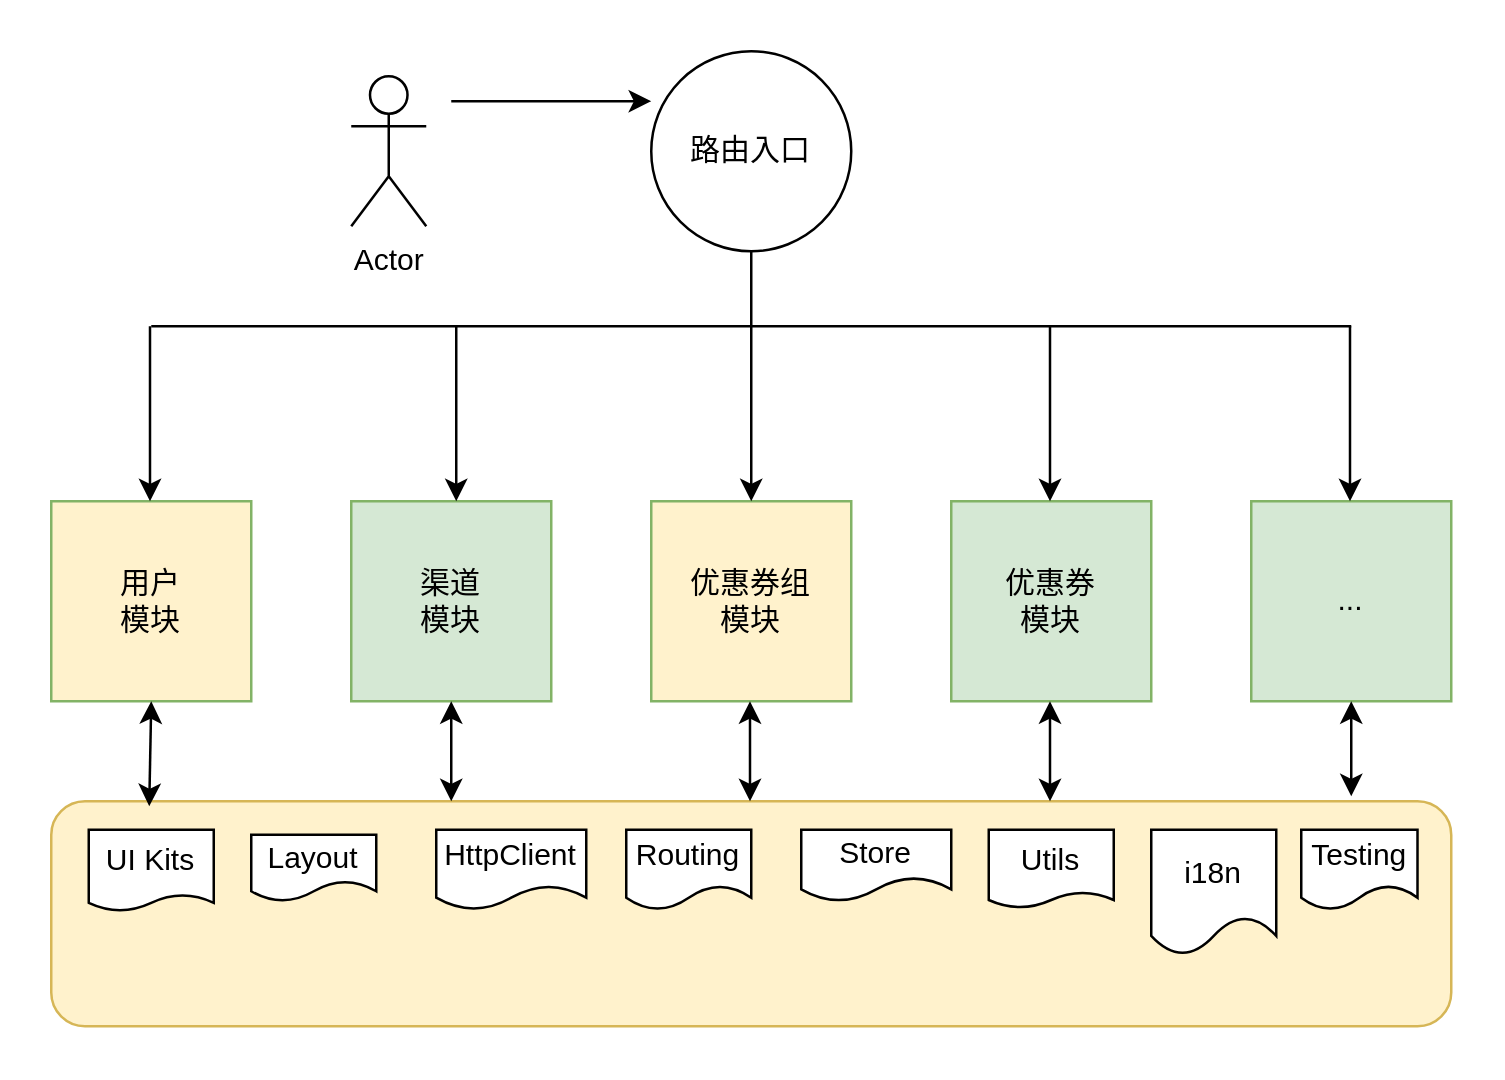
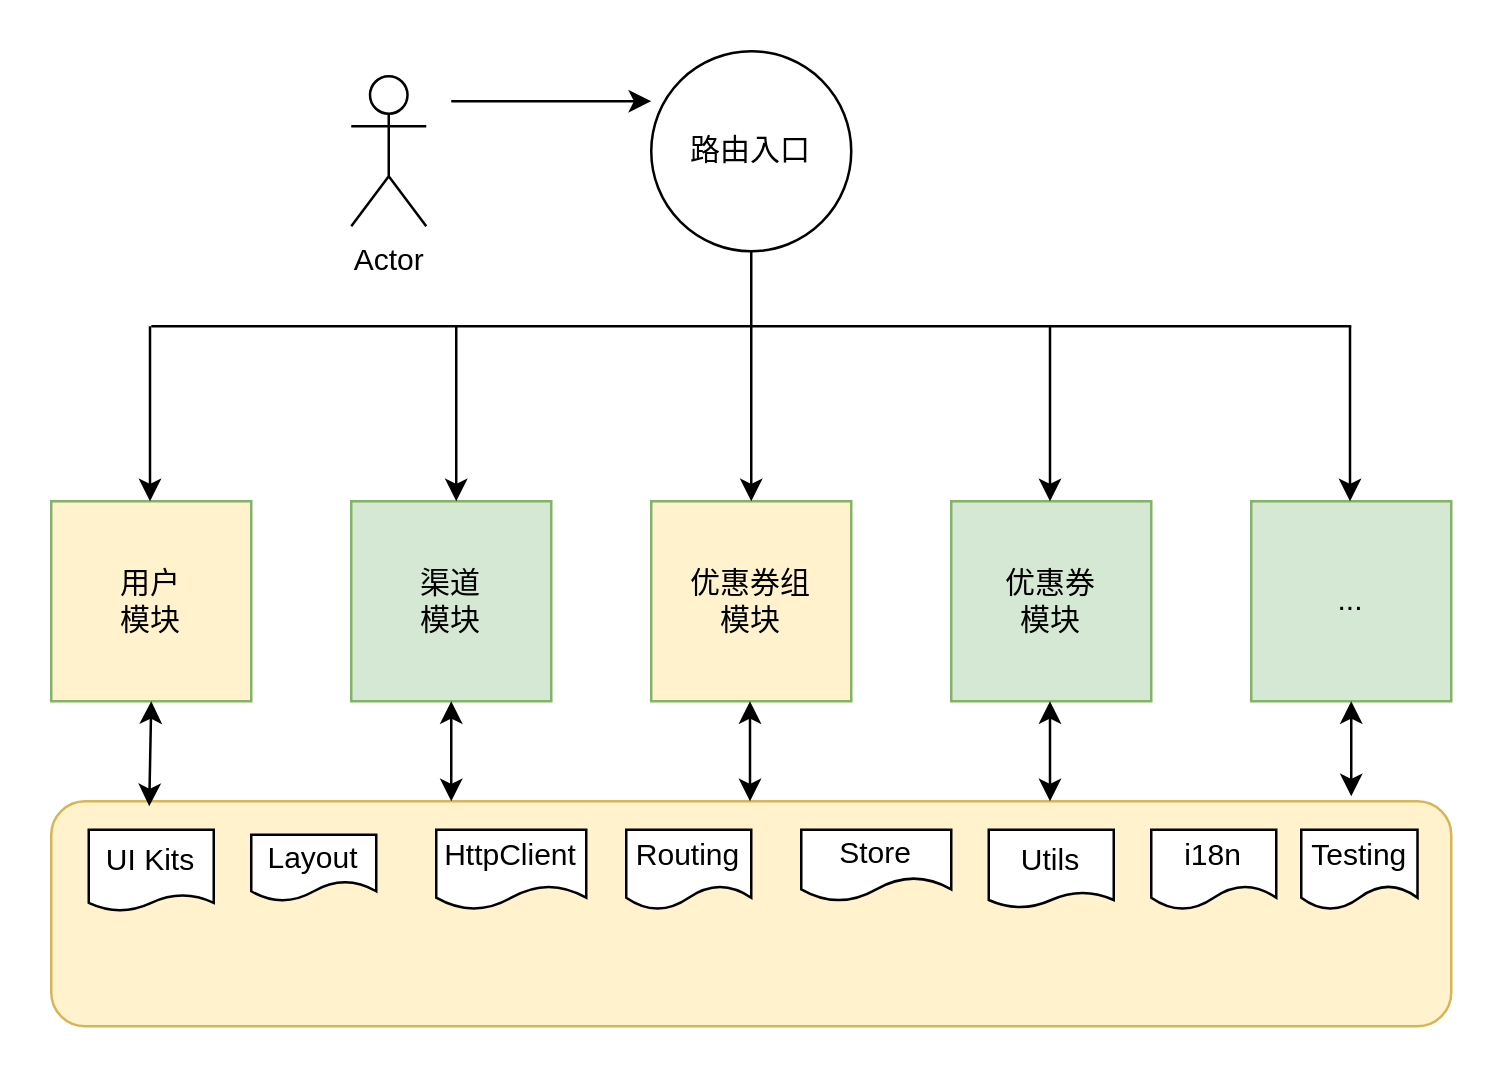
node "i18n": size 125x125 -> 125x80
